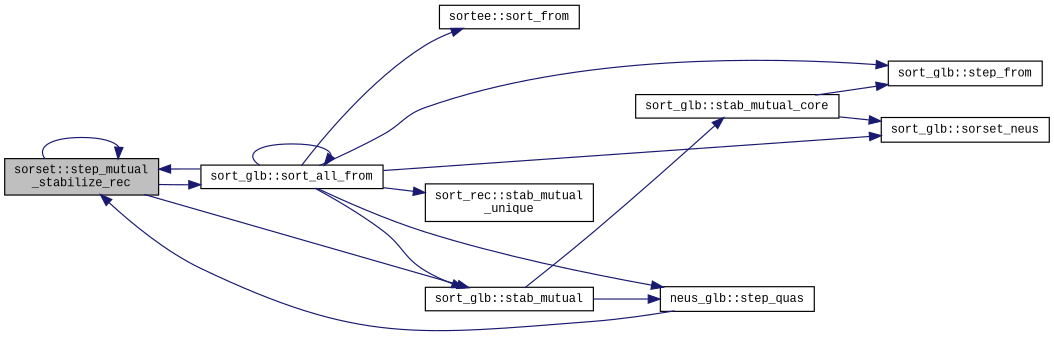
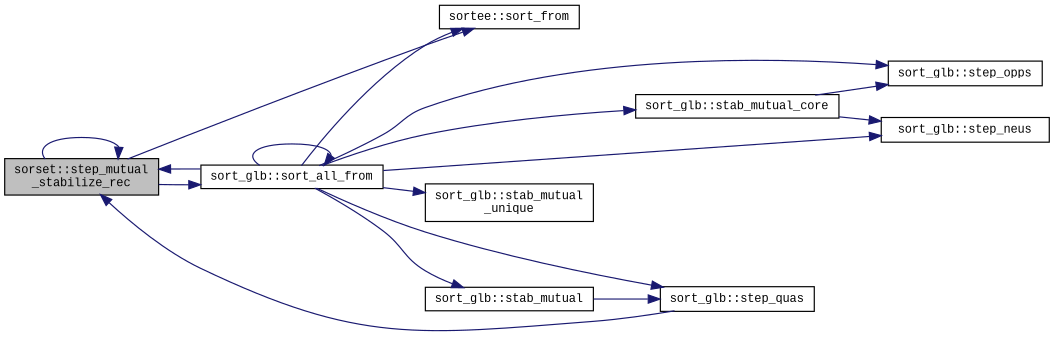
node "sort_glb::step_from": label "sort_glb::step_from" -> "sort_glb::step_opps"
node "sort_glb::sorset_neus": label "sort_glb::sorset_neus" -> "sort_glb::step_neus"
node "sort_rec::stab_mutual _unique": label "sort_rec::stab_mutual _unique" -> "sort_glb::stab_mutual _unique"
edge "sort_glb::stab_mutual" -> "sort_glb::stab_mutual_core": now "sort_glb::sort_all_from" -> "sort_glb::stab_mutual_core"
edge "sorset::step_mutual _stabilize_rec" -> "sort_glb::stab_mutual": now "sorset::step_mutual _stabilize_rec" -> "sortee::sort_from"
node "neus_glb::step_quas": label "neus_glb::step_quas" -> "sort_glb::step_quas"
